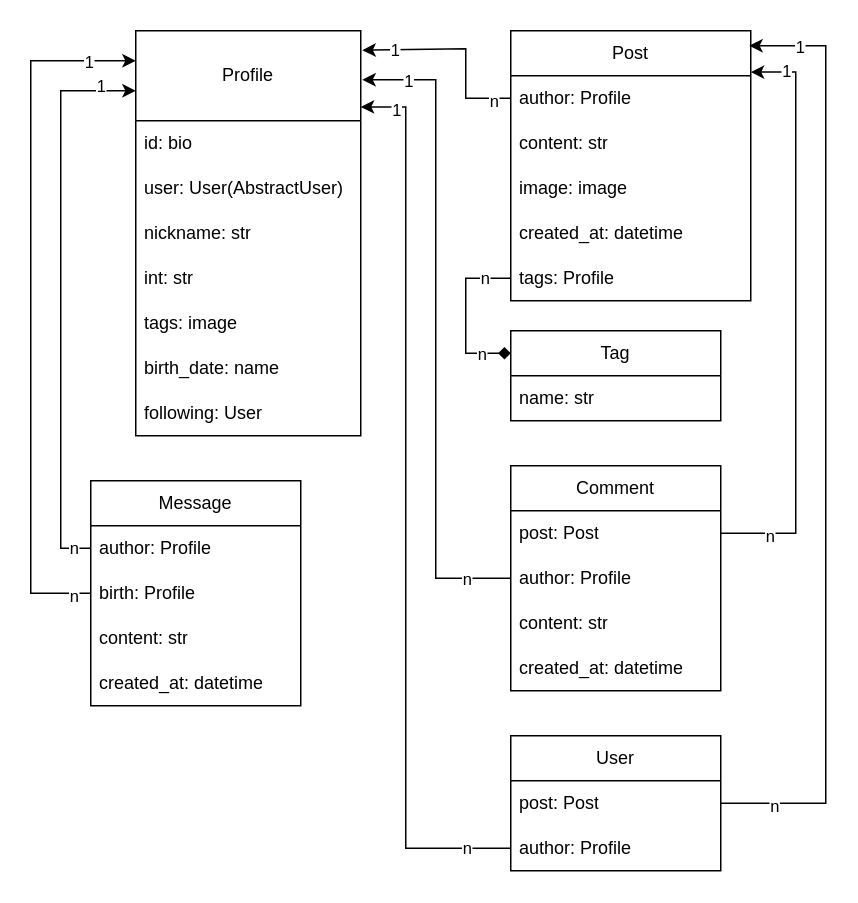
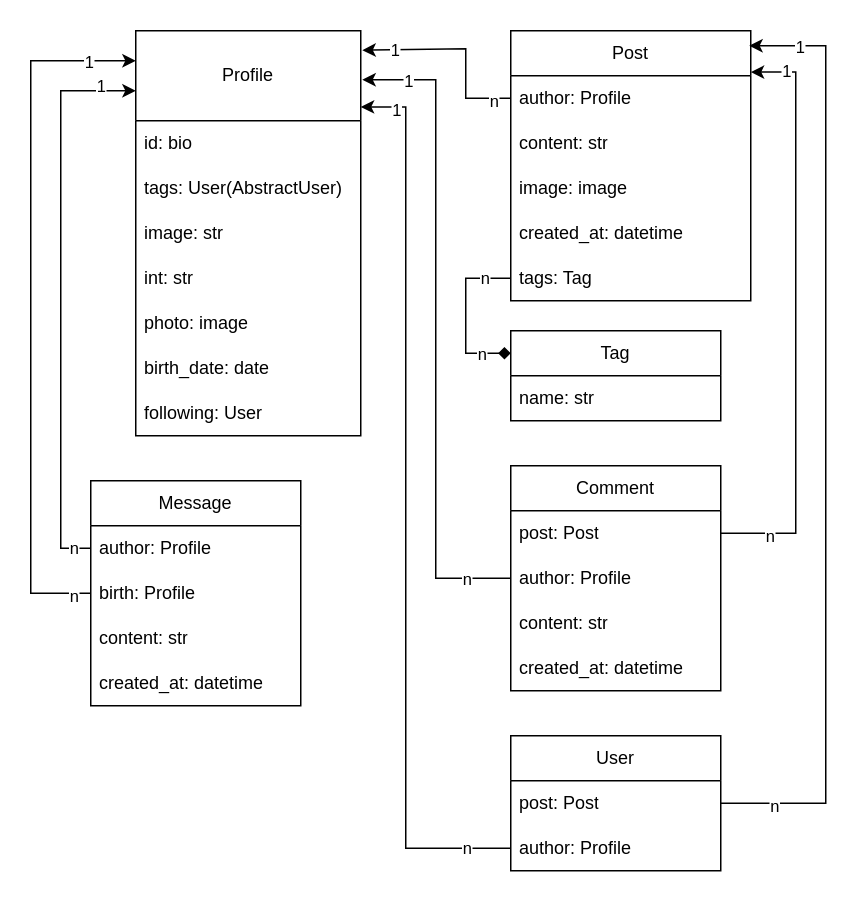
node "user: User(AbstractUser)": label "user: User(AbstractUser)" -> "tags: User(AbstractUser)"
node "nickname: str": label "nickname: str" -> "image: str"
node "tags: Profile": label "tags: Profile" -> "tags: Tag"
node "tags: image": label "tags: image" -> "photo: image"
node "birth_date: name": label "birth_date: name" -> "birth_date: date"
